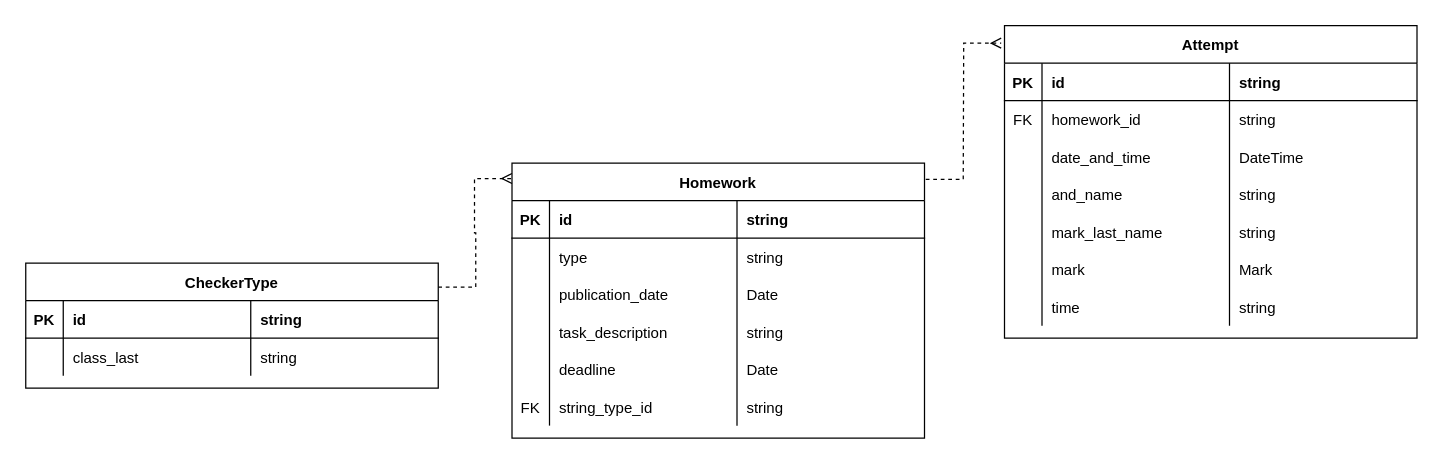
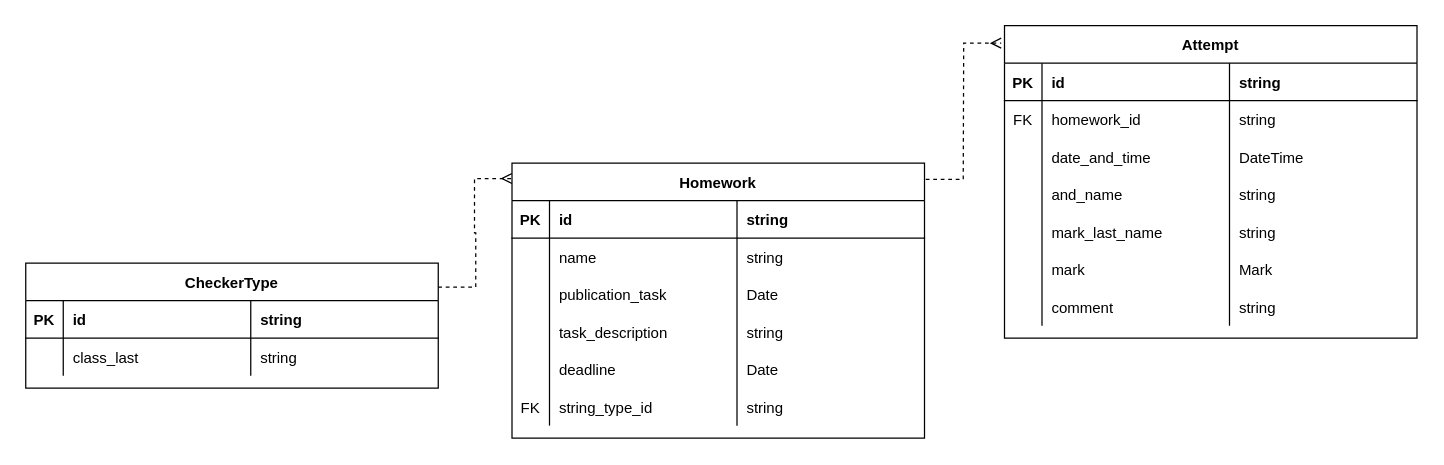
node "type": label "type" -> "name"
node "publication_date": label "publication_date" -> "publication_task"
node "time": label "time" -> "comment"
